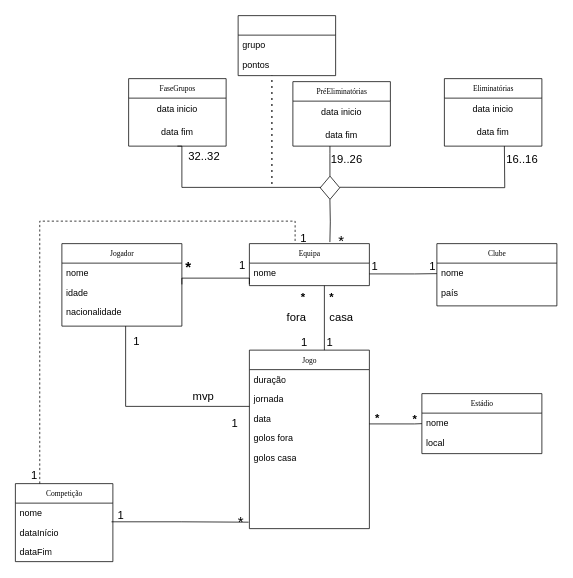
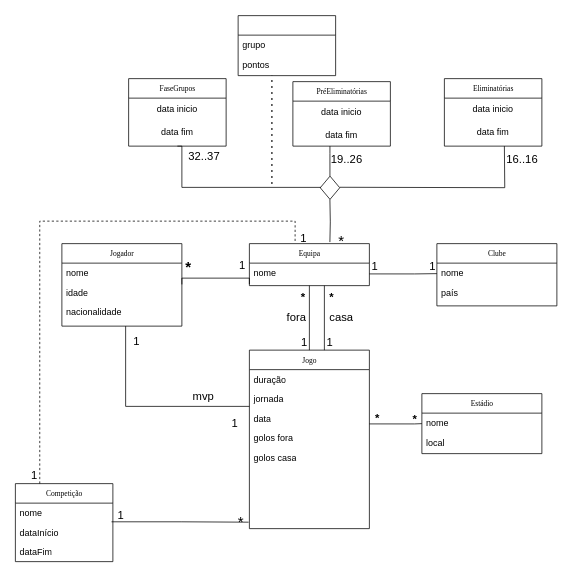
node "32..32": label "32..32" -> "32..37"
edge "Equipa" -- "Jogo": added
